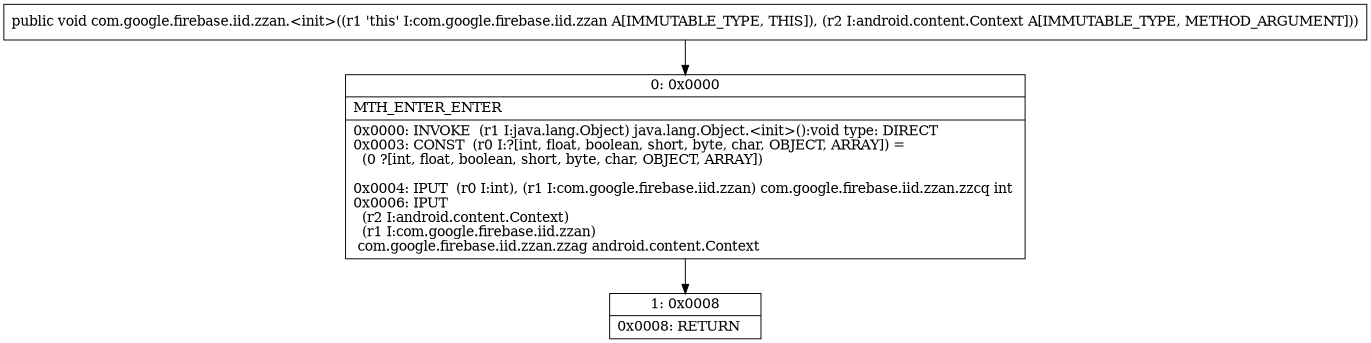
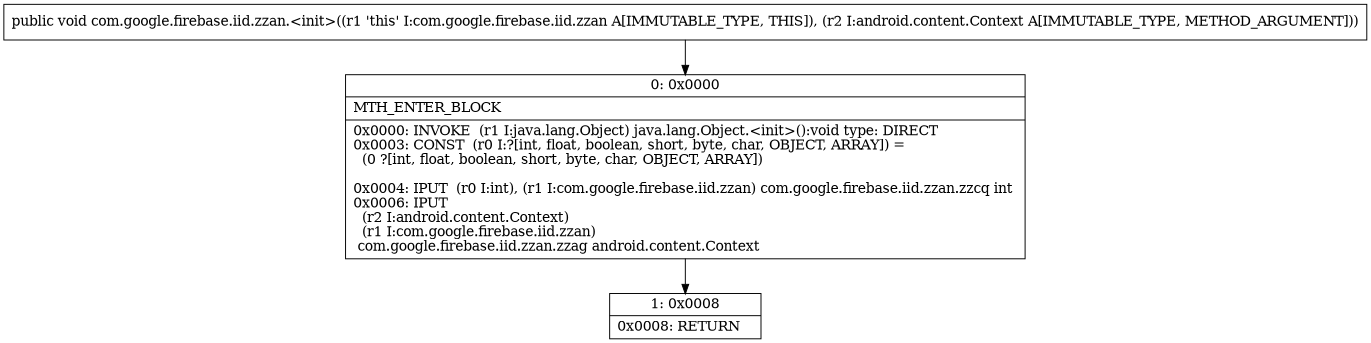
node "0: 0x0000": text "MTH_ENTER_ENTER" -> "MTH_ENTER_BLOCK"
